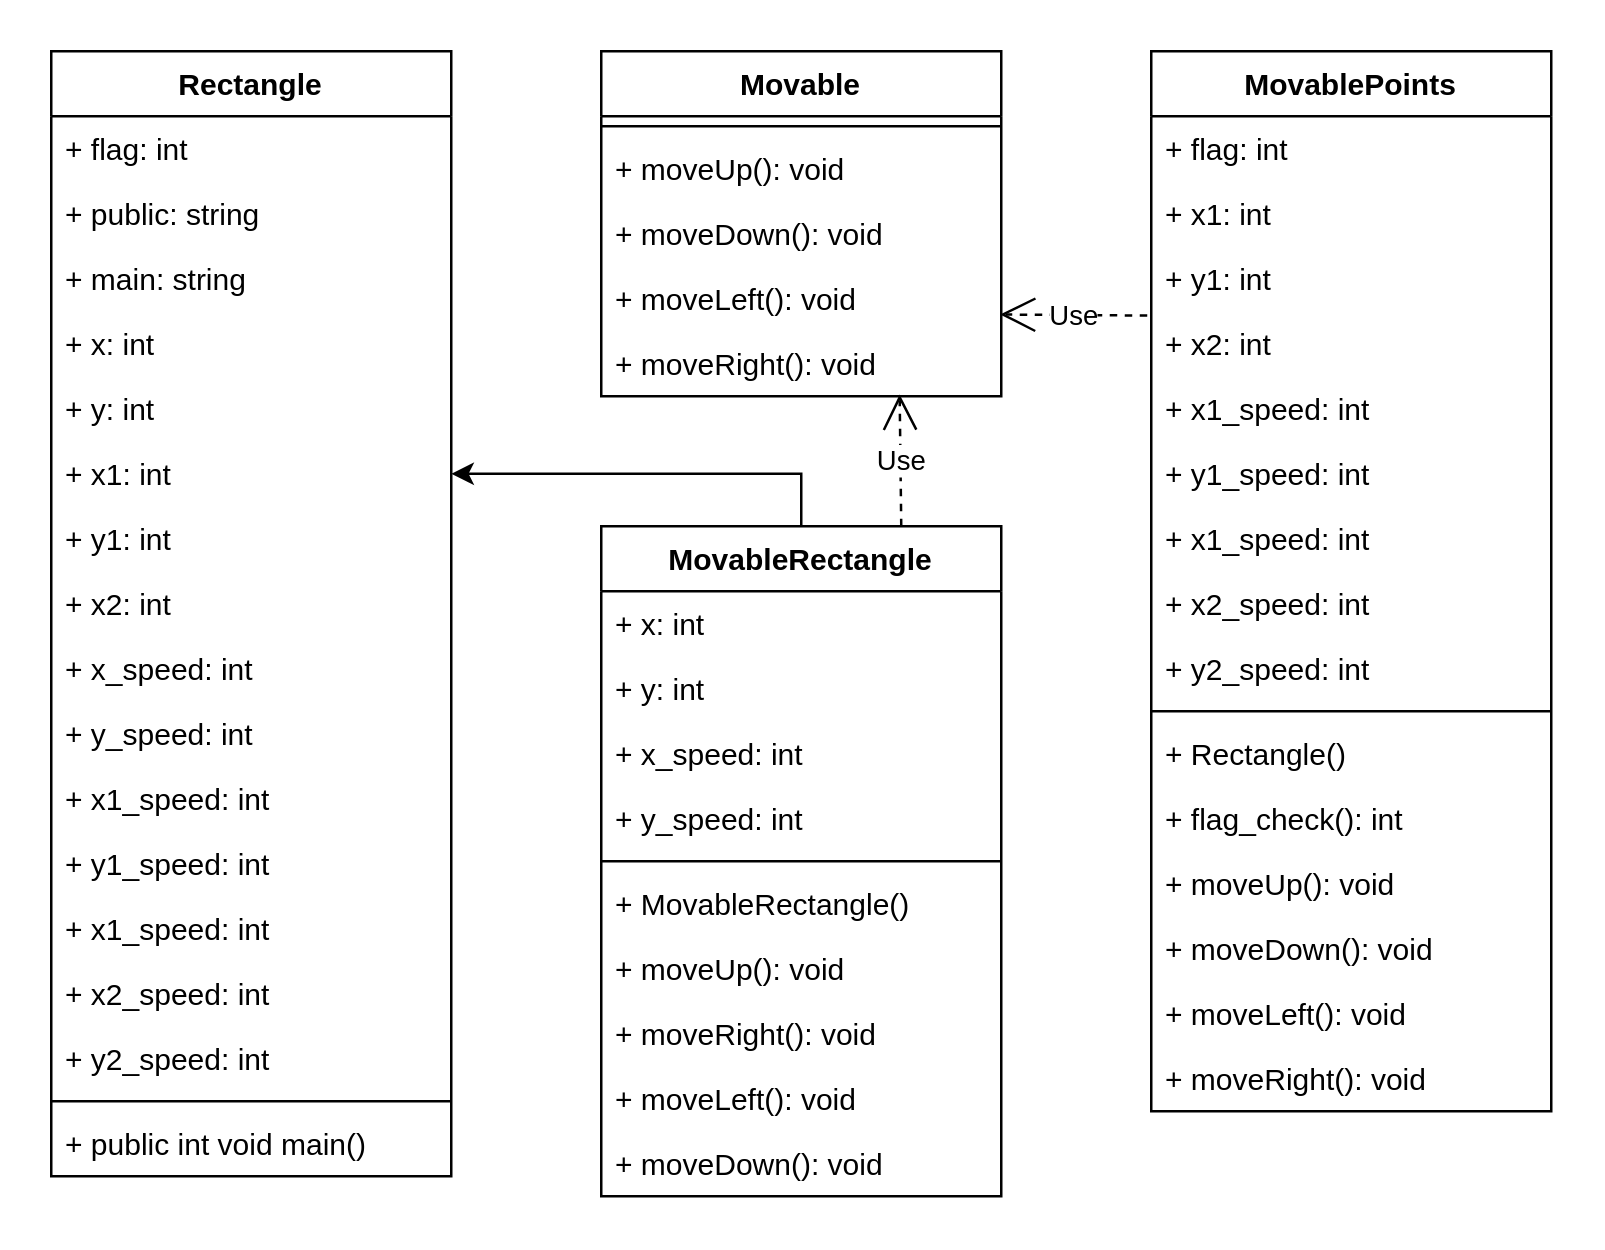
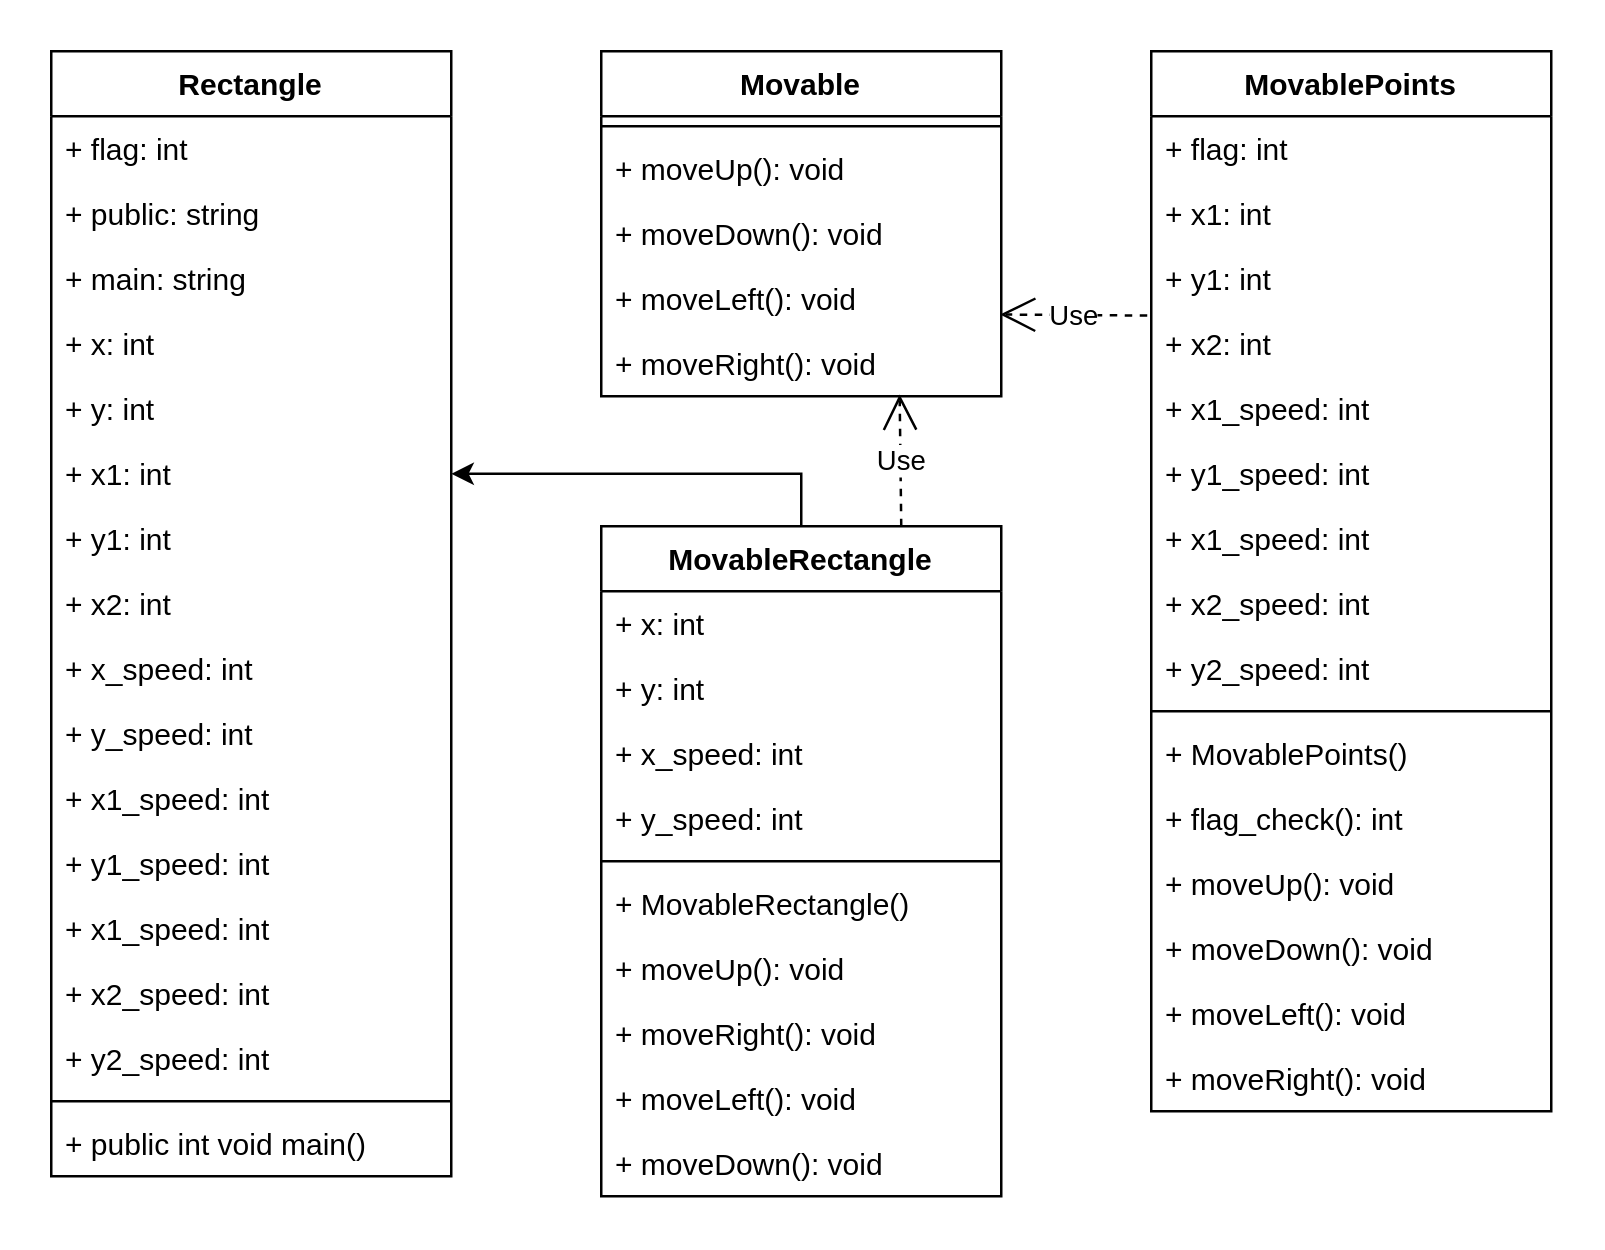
node "+ Rectangle()": label "+ Rectangle()" -> "+ MovablePoints()"
